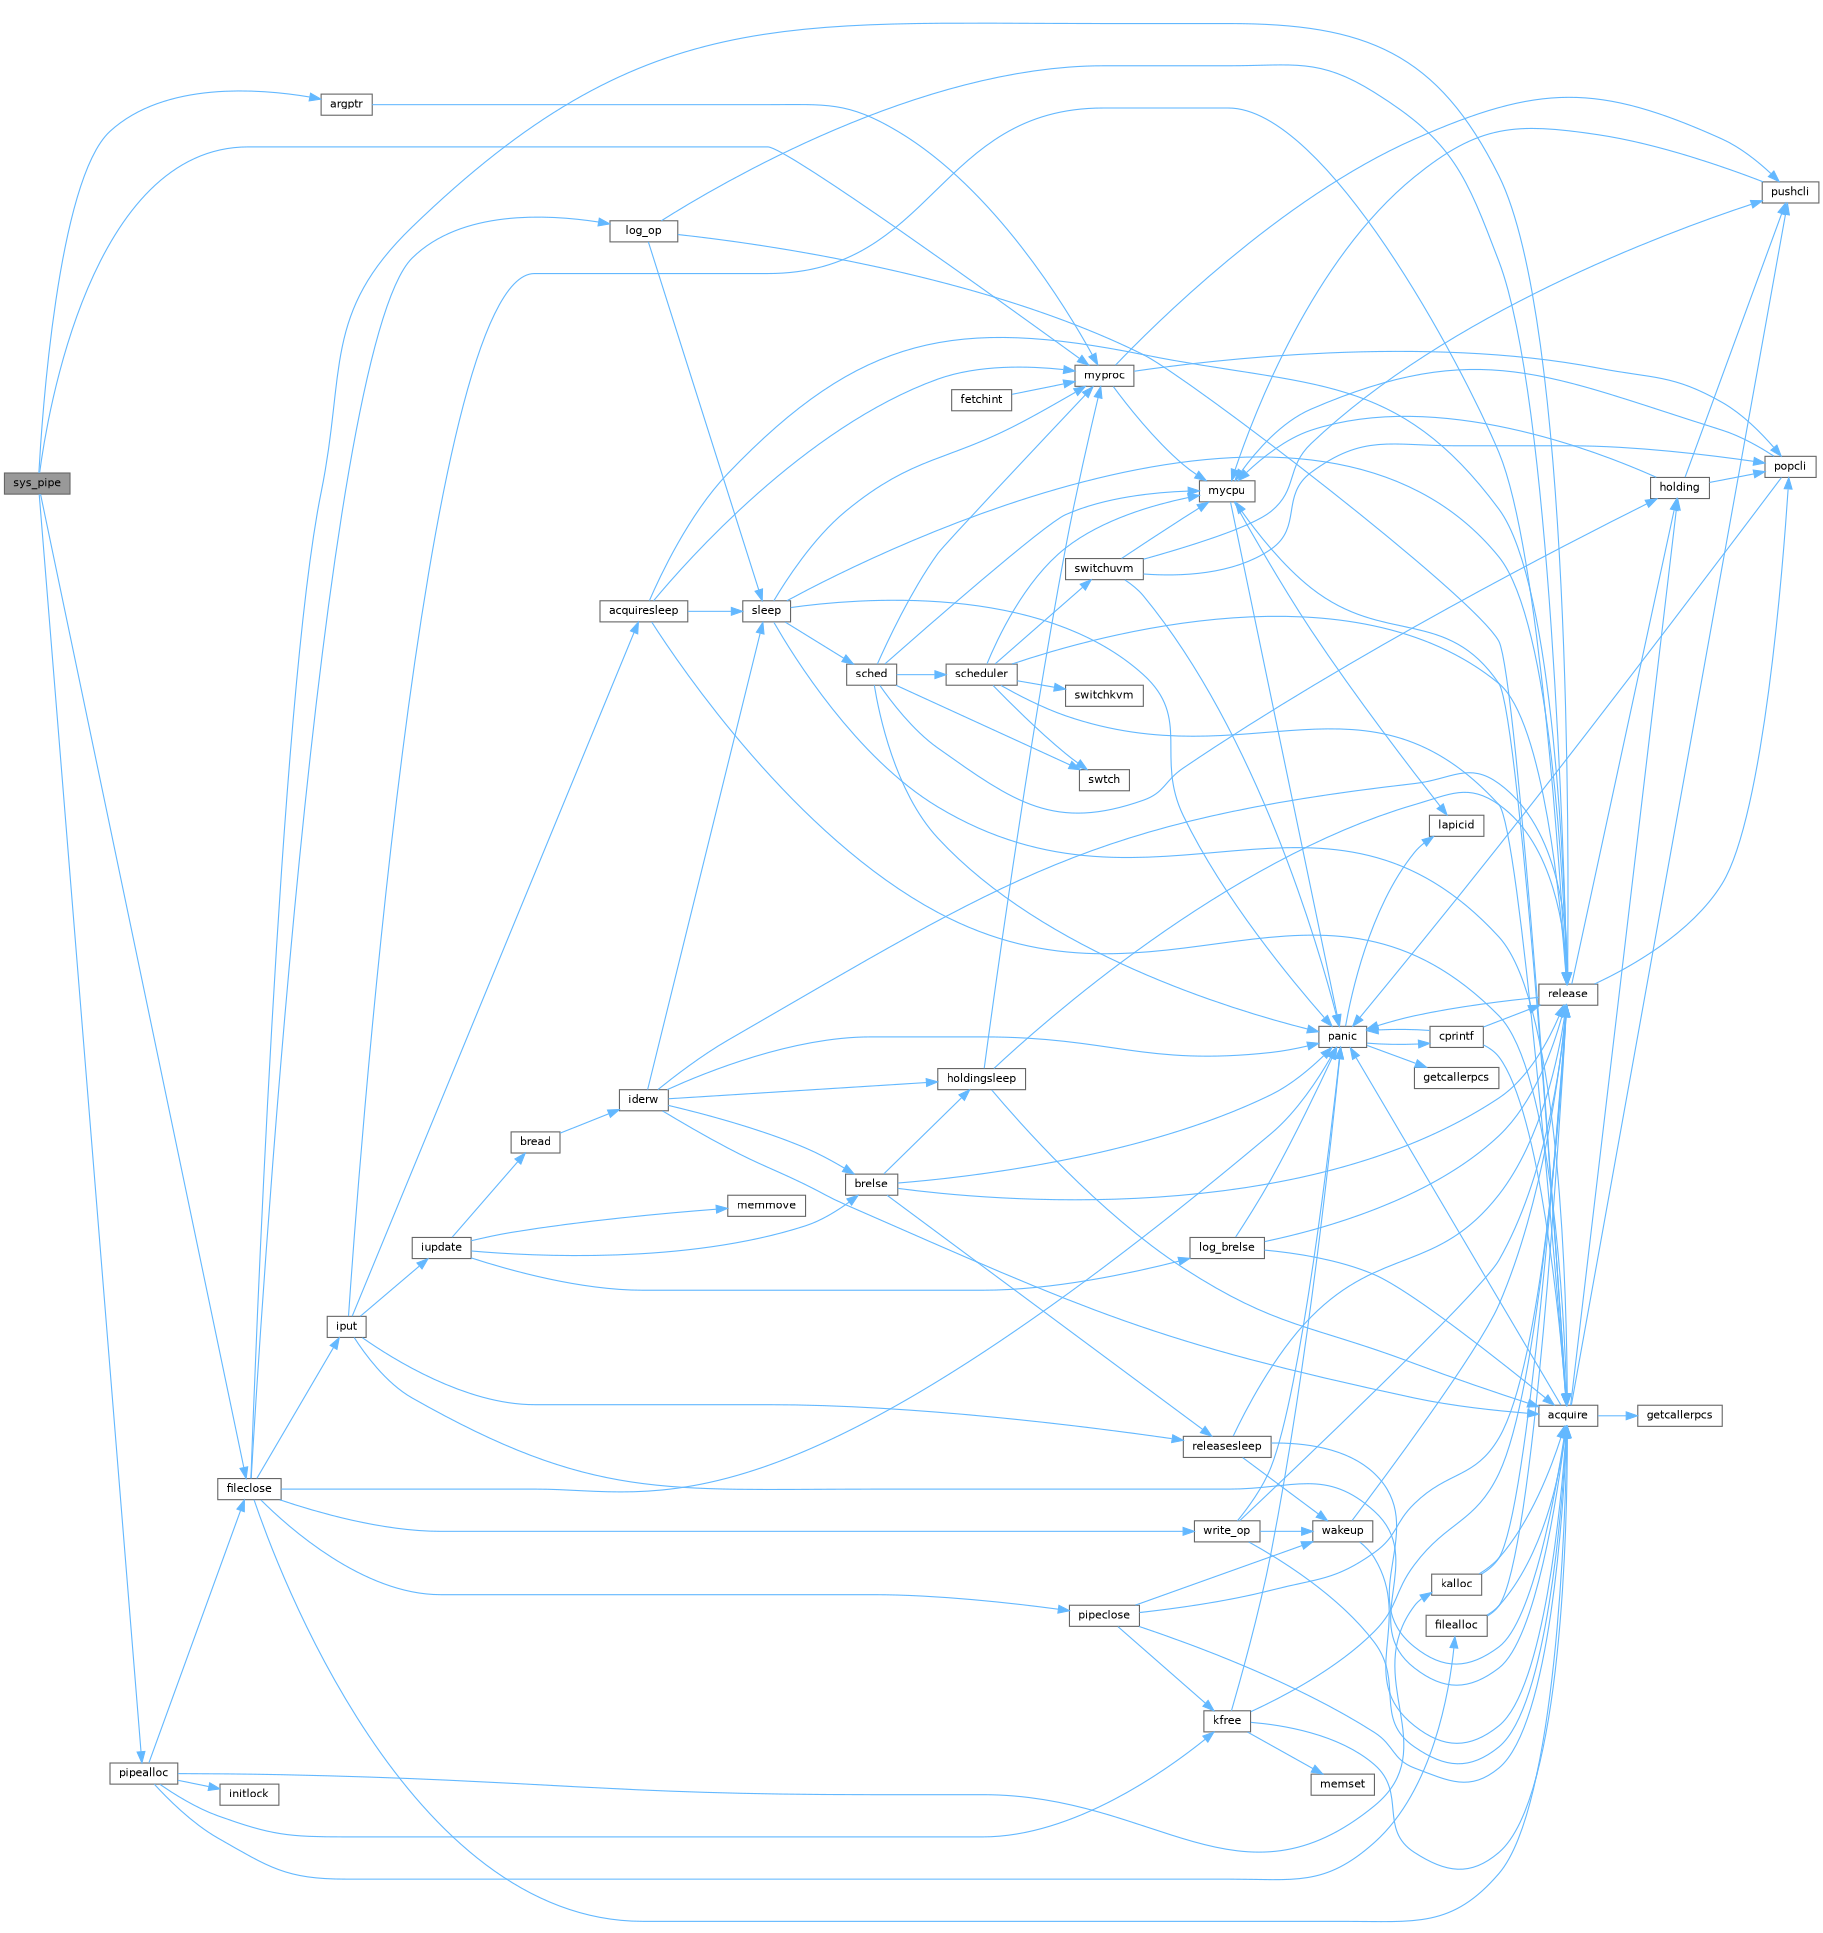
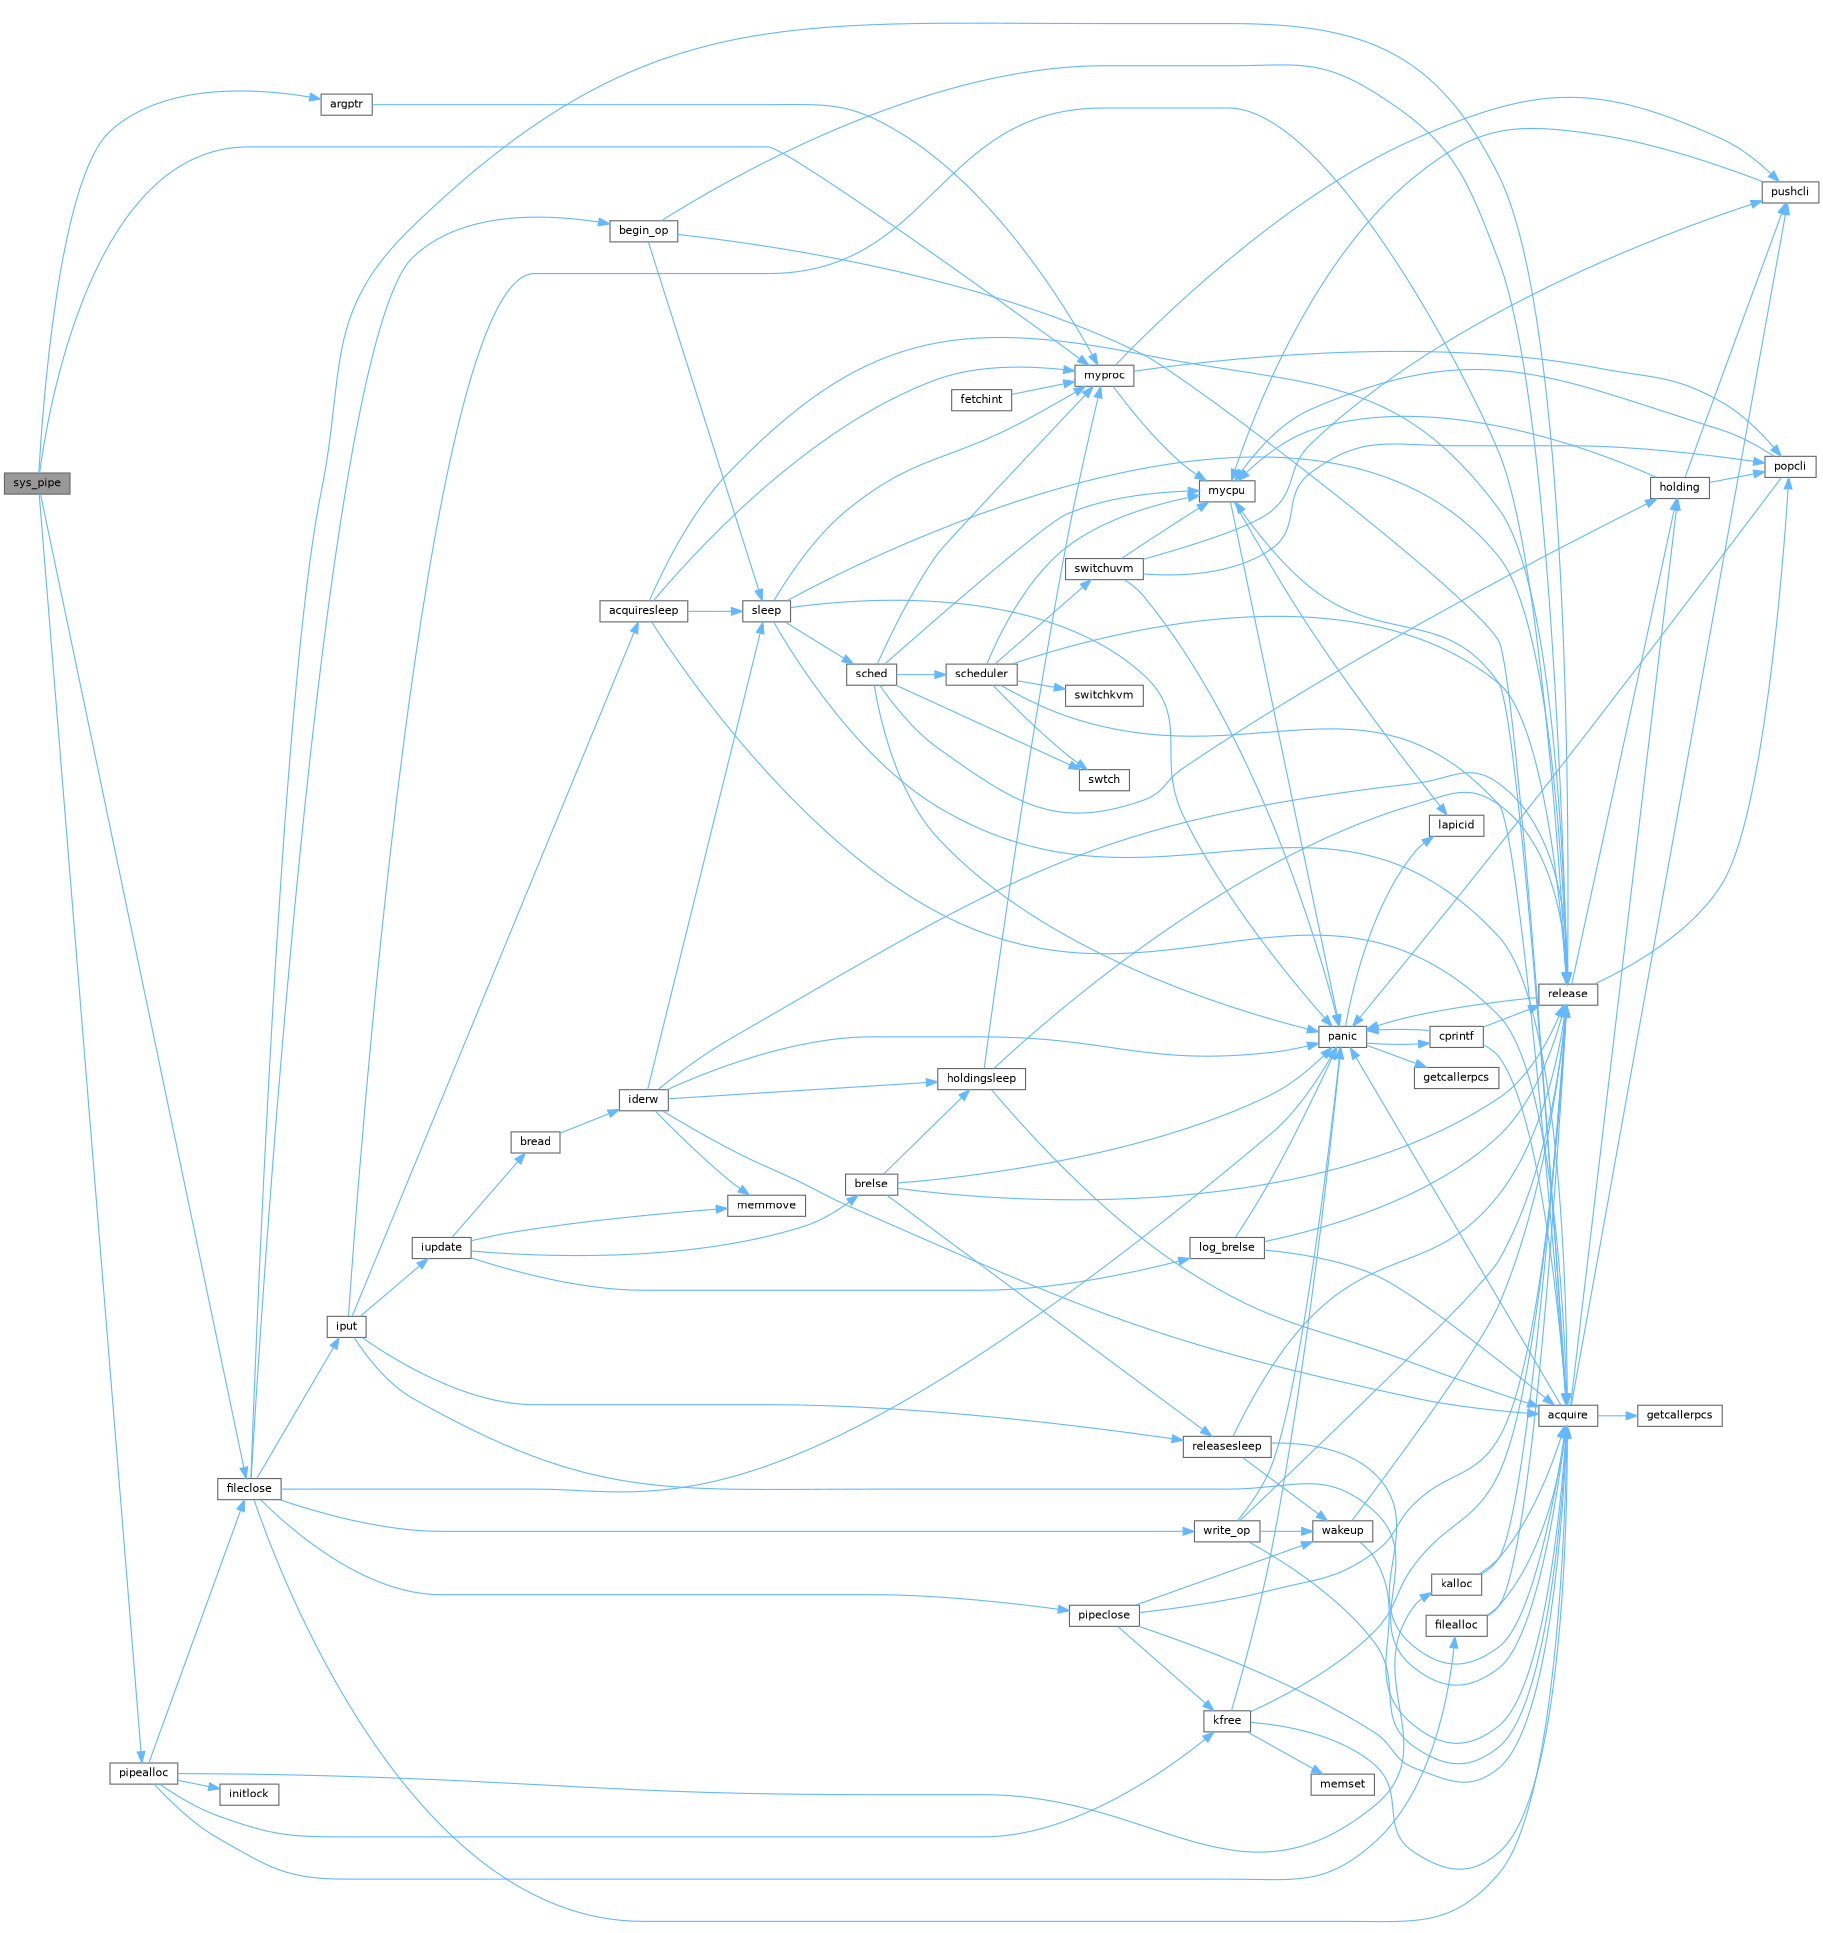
node "log_op": label "log_op" -> "begin_op"
edge "iderw" -> "brelse": now "iderw" -> "memmove"
